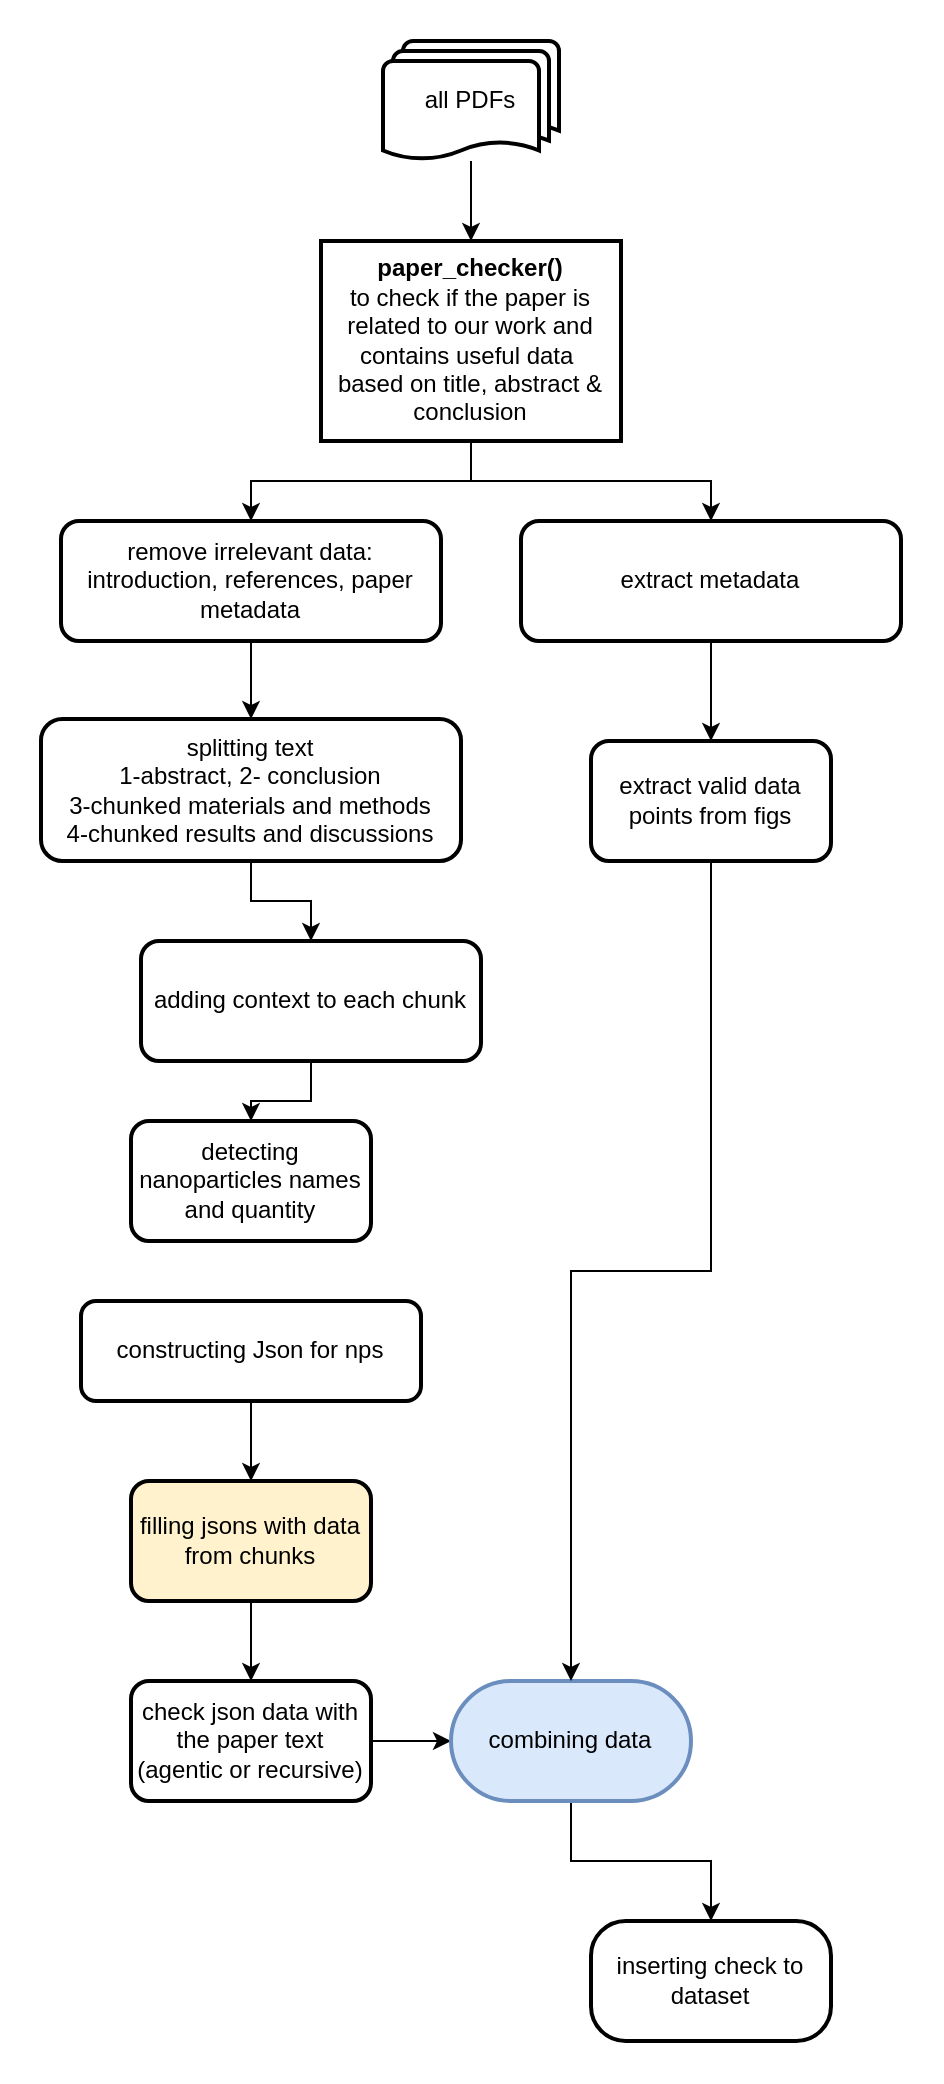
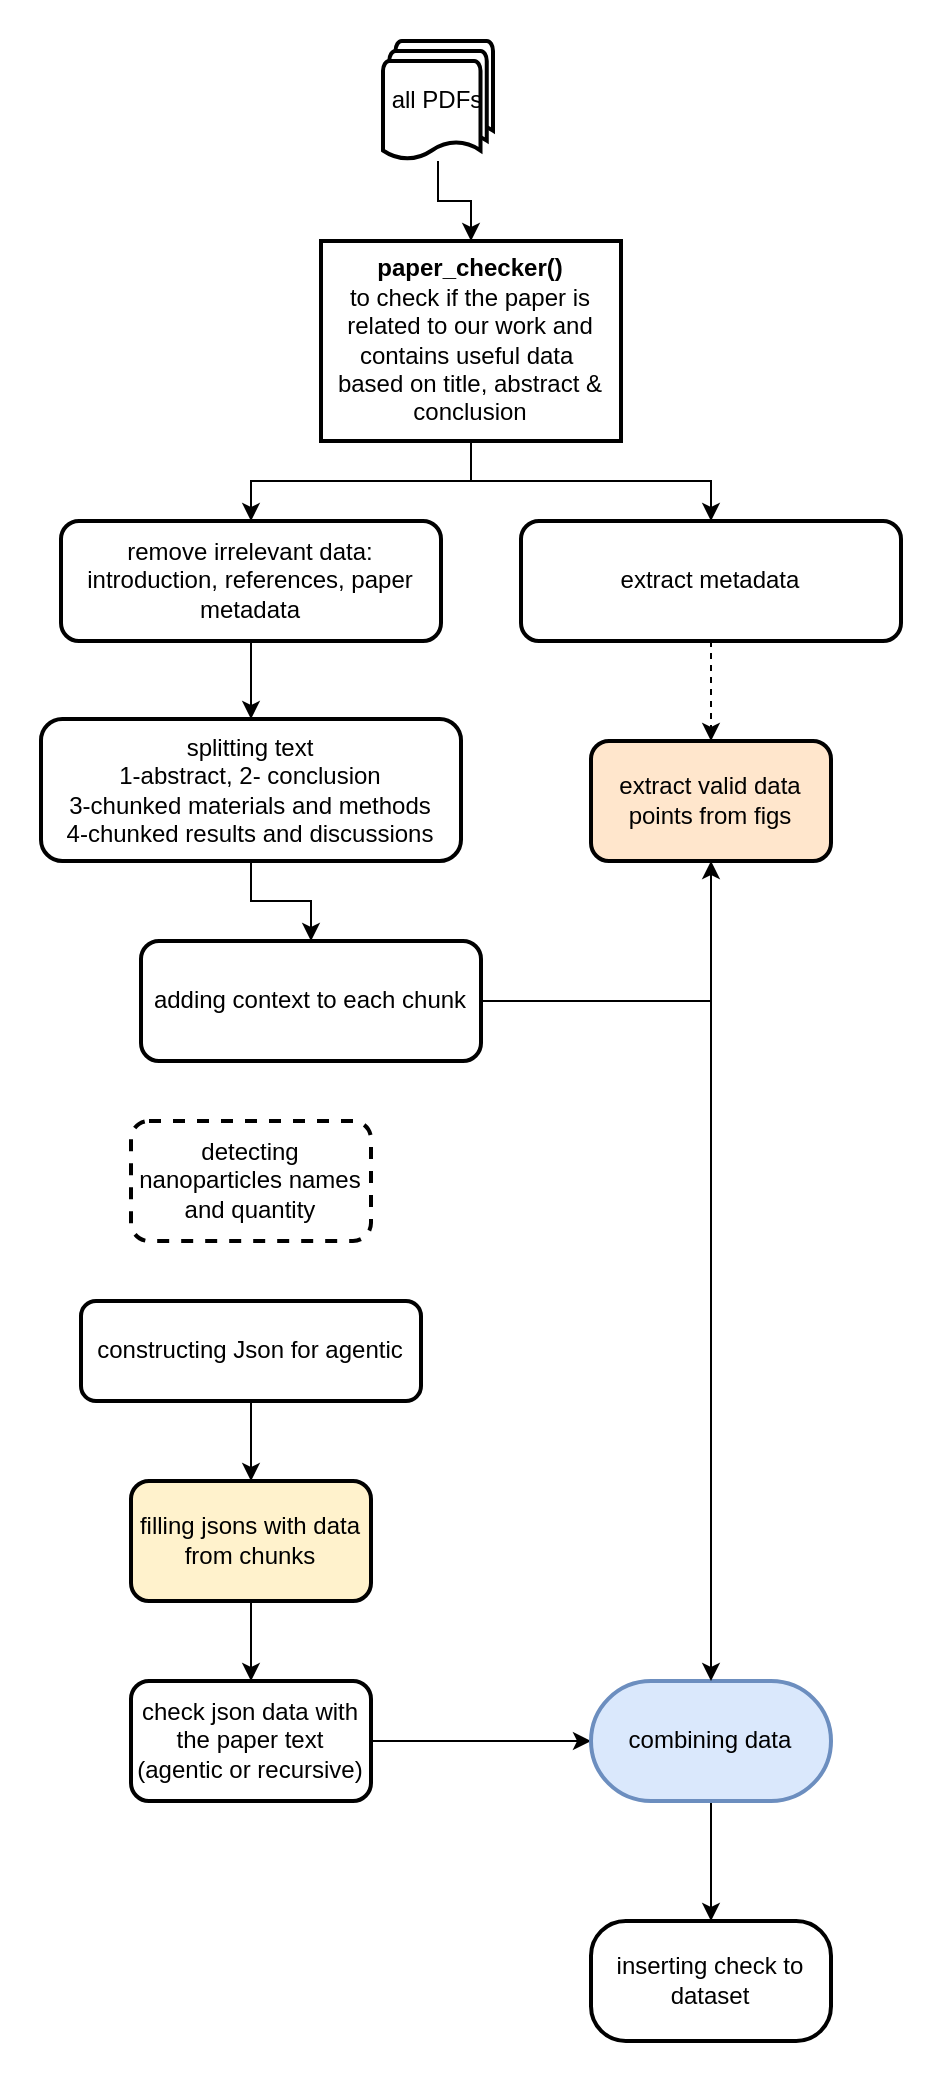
node "all PDFs": size 176x120 -> 110x120
edge "extract metadata" -> "extract valid data points from figs": style solid -> dashed
node "extract valid data points from figs": fillcolor #ffffff -> #ffe6cc
edge "adding context to each chunk" -> "detecting nanoparticles names and quantity": now "adding context to each chunk" -> "extract valid data points from figs"
node "detecting nanoparticles names and quantity": style solid -> dashed
node "constructing Json for nps": label "constructing Json for nps" -> "constructing Json for agentic"
node "combining data": moved (571, 1741) -> (711, 1741)
